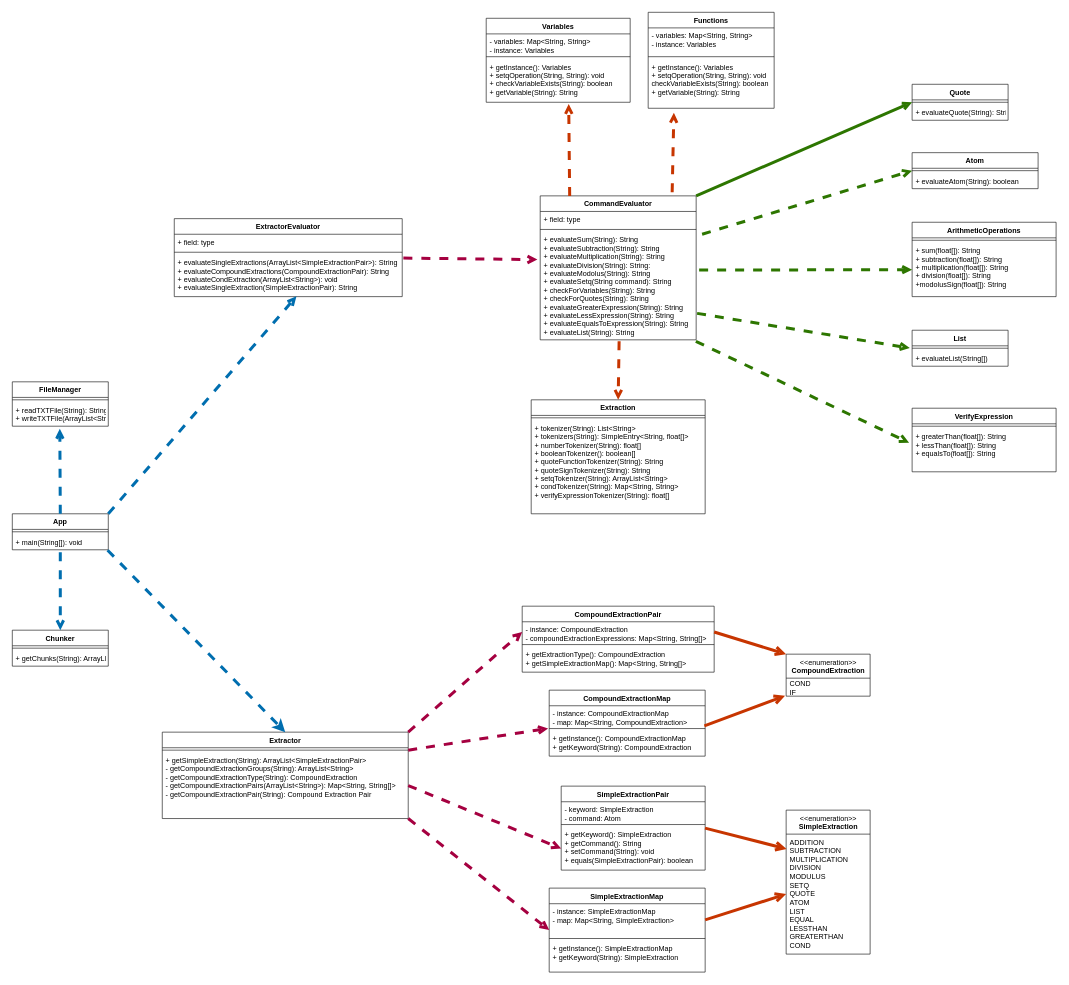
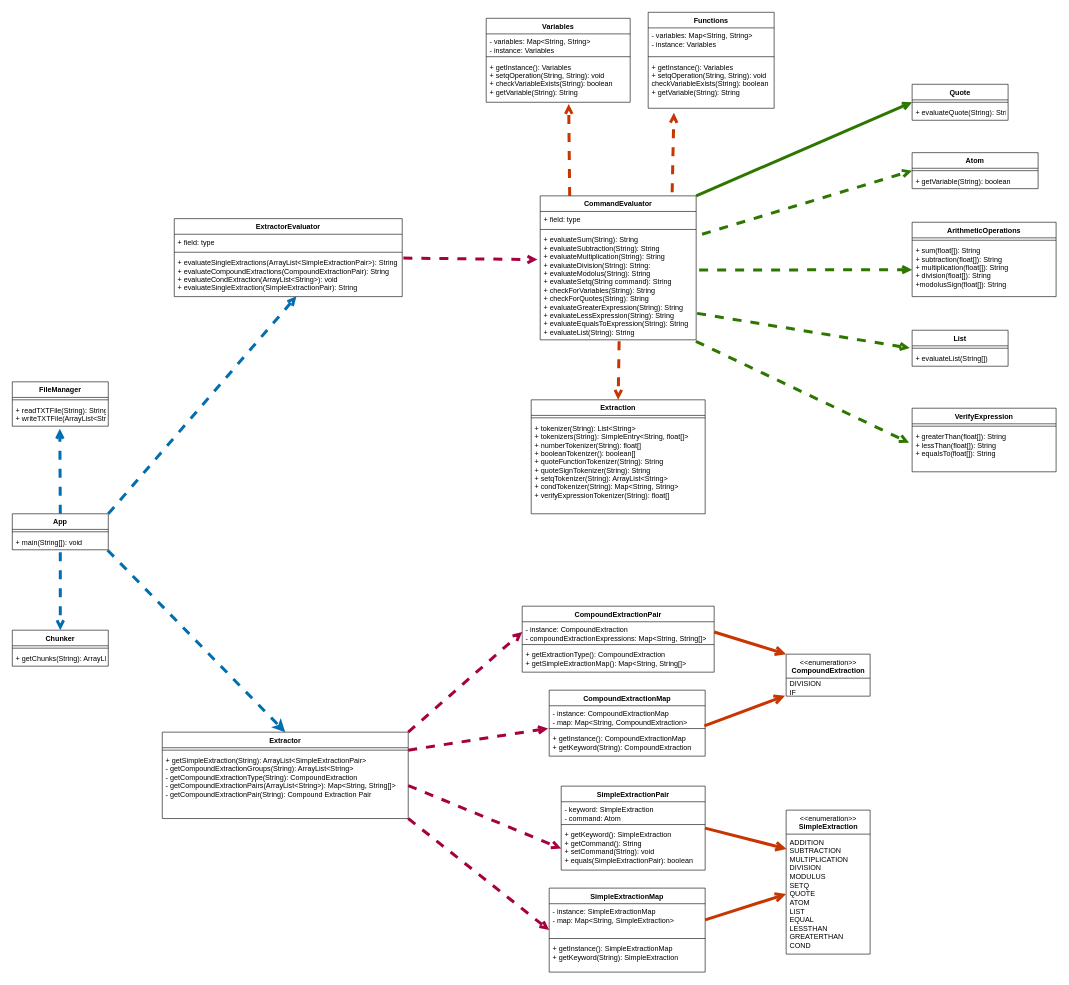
node "+ evaluateAtom(String): boolean": label "+ evaluateAtom(String): boolean" -> "+ getVariable(String): boolean"
node "COND IF": label "COND IF" -> "DIVISION IF"
